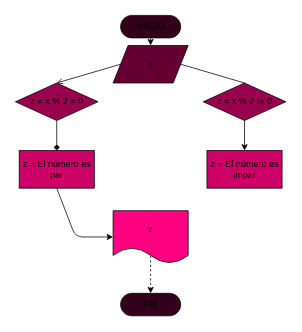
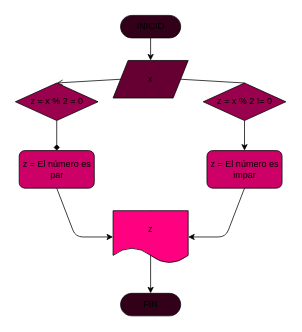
node "x": moved (150, 64) -> (150, 79)
node "z = El número es par": shape rectangle -> rounded rectangle
node "z = El número es impar": shape rectangle -> rounded rectangle
edge "z = El número es impar" -> "z": added
edge "z" -> "FIN": style dashed -> solid
